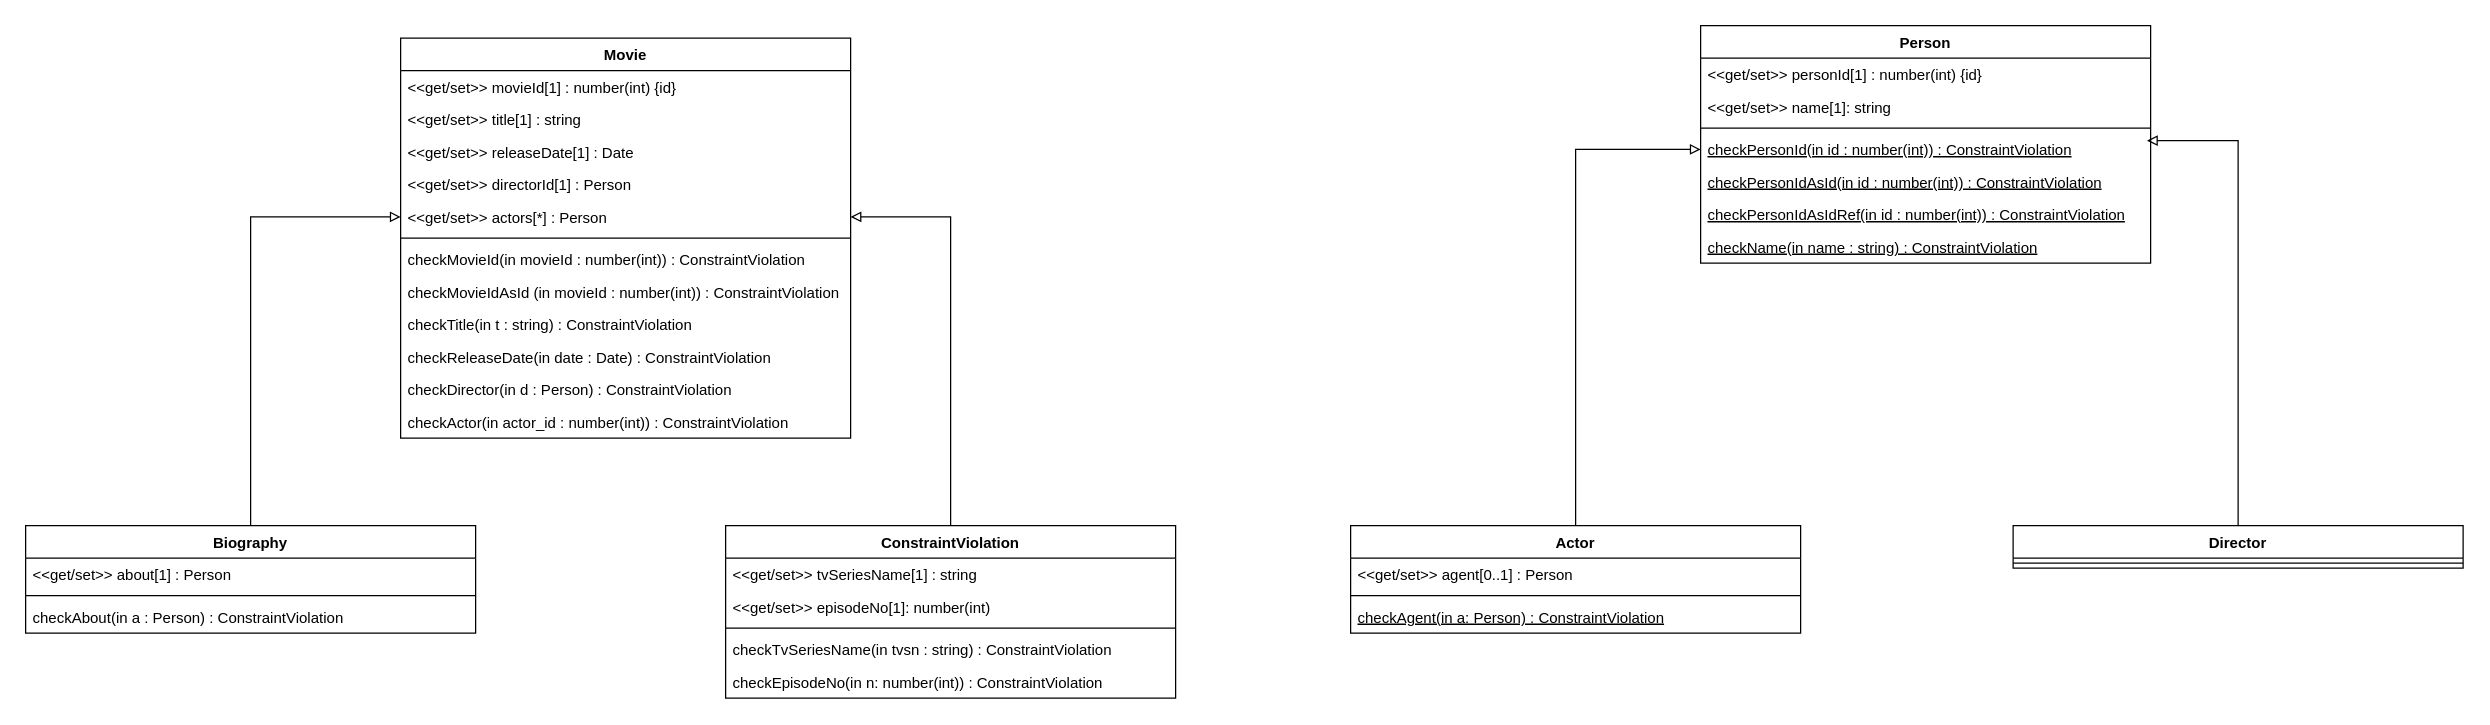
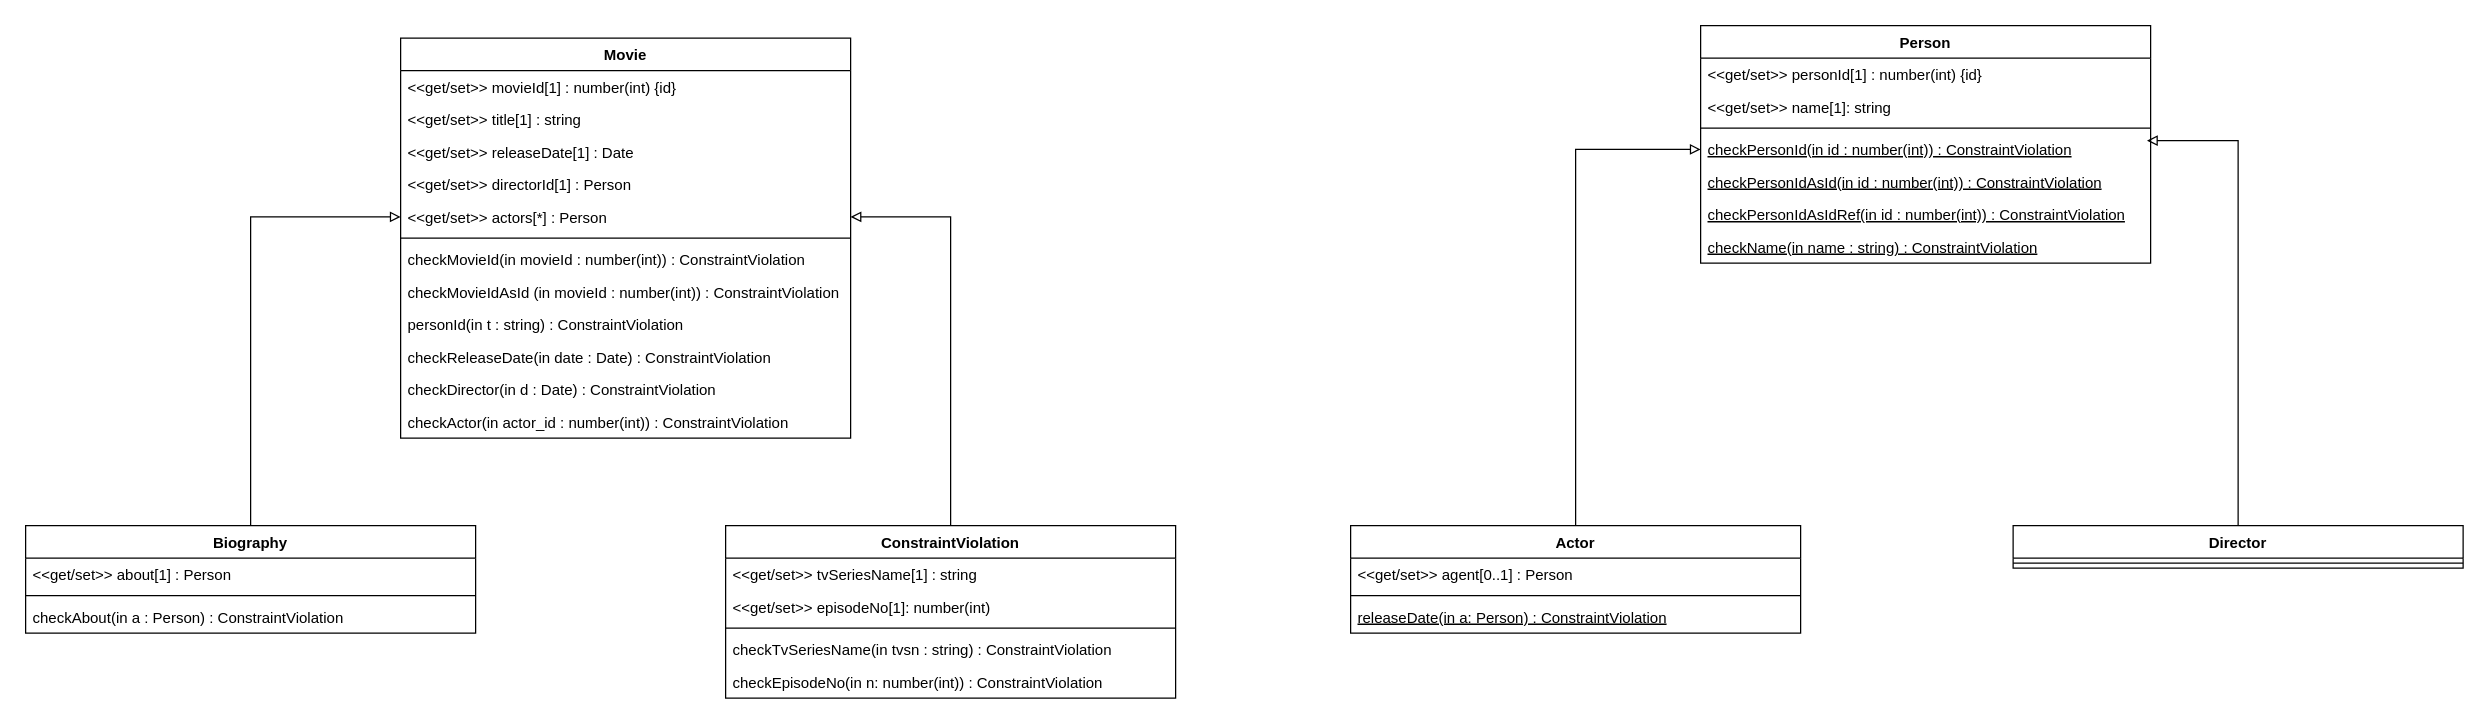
node "checkTitle(in t : string) : ConstraintViolation": label "checkTitle(in t : string) : ConstraintViolation" -> "personId(in t : string) : ConstraintViolation"
node "checkDirector(in d : Person) : ConstraintViolation": label "checkDirector(in d : Person) : ConstraintViolation" -> "checkDirector(in d : Date) : ConstraintViolation"
node "checkAgent(in a: Person) : ConstraintViolation": label "checkAgent(in a: Person) : ConstraintViolation" -> "releaseDate(in a: Person) : ConstraintViolation"
